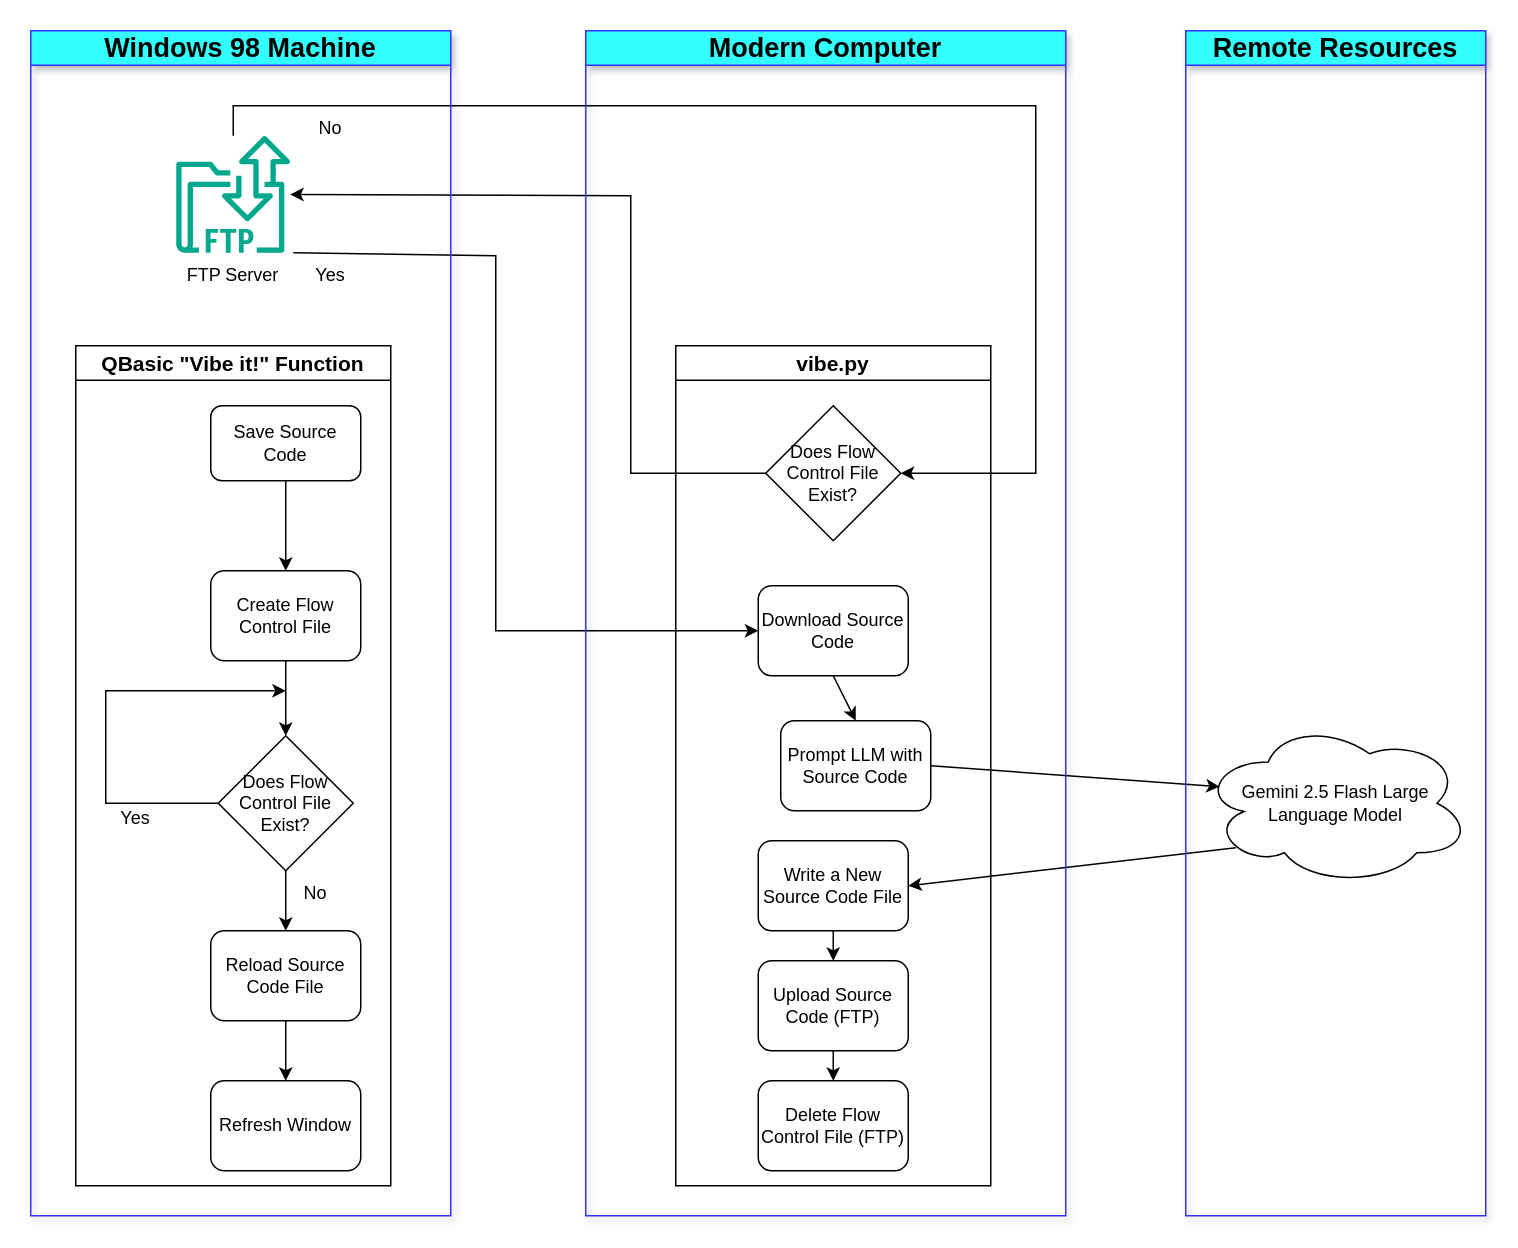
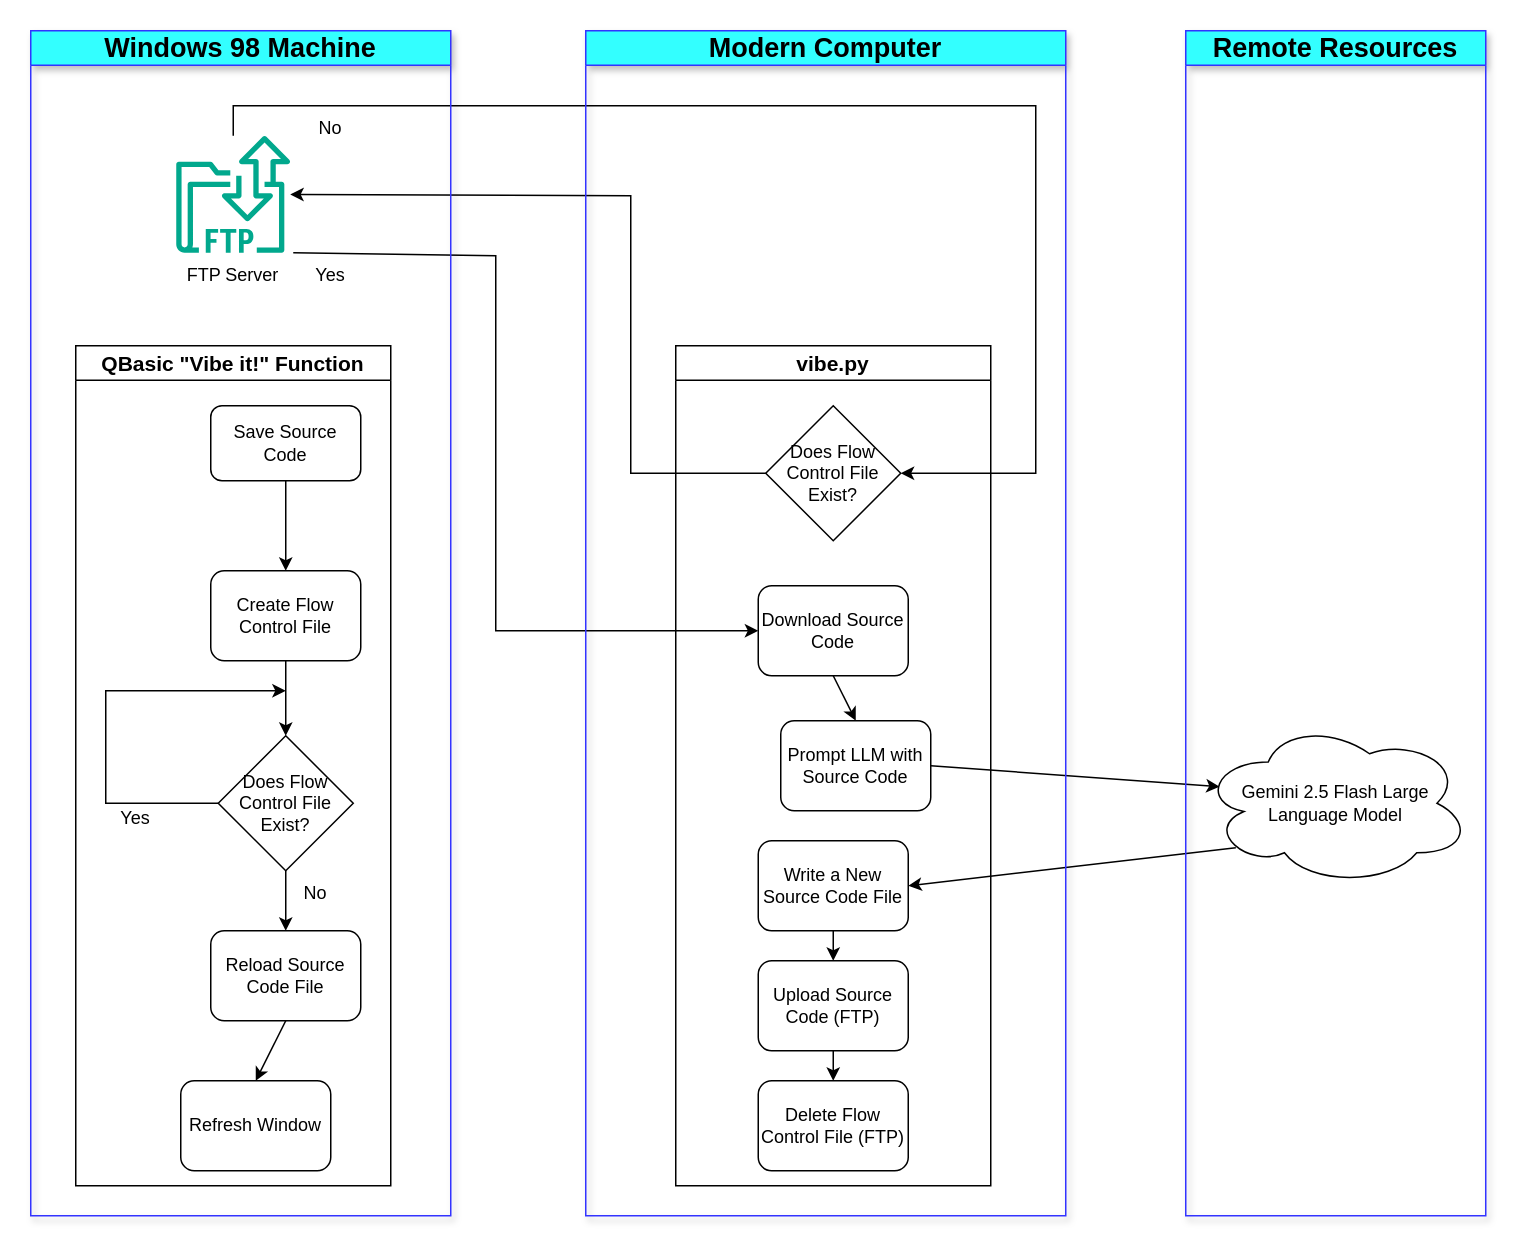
node "Refresh Window": moved (286, 1126) -> (256, 1126)
